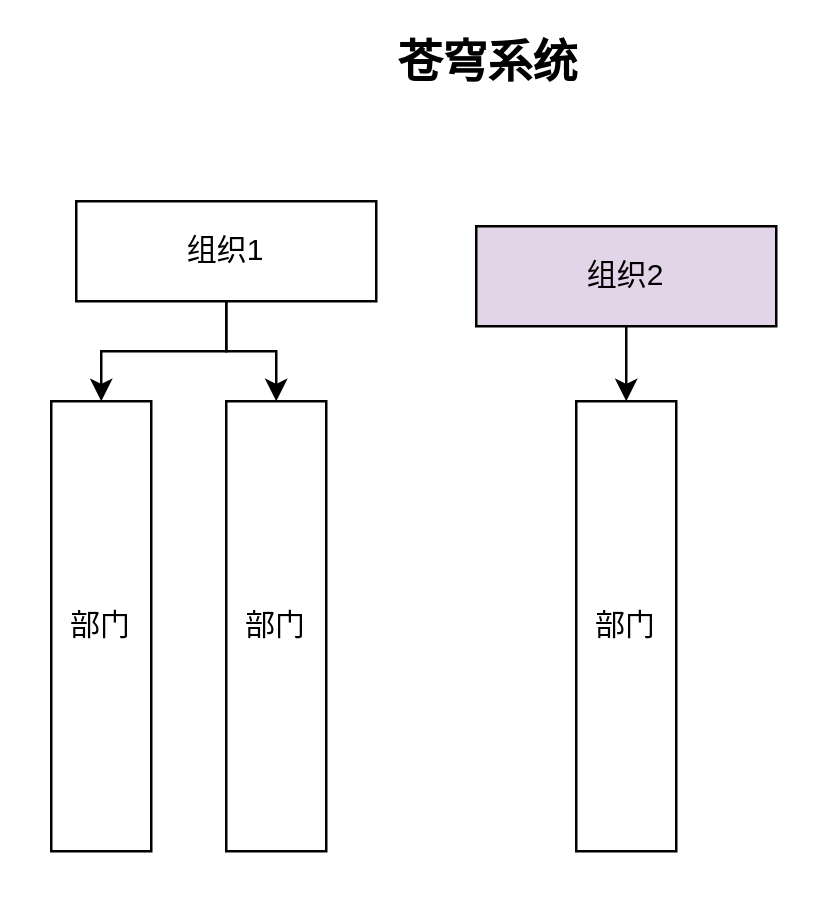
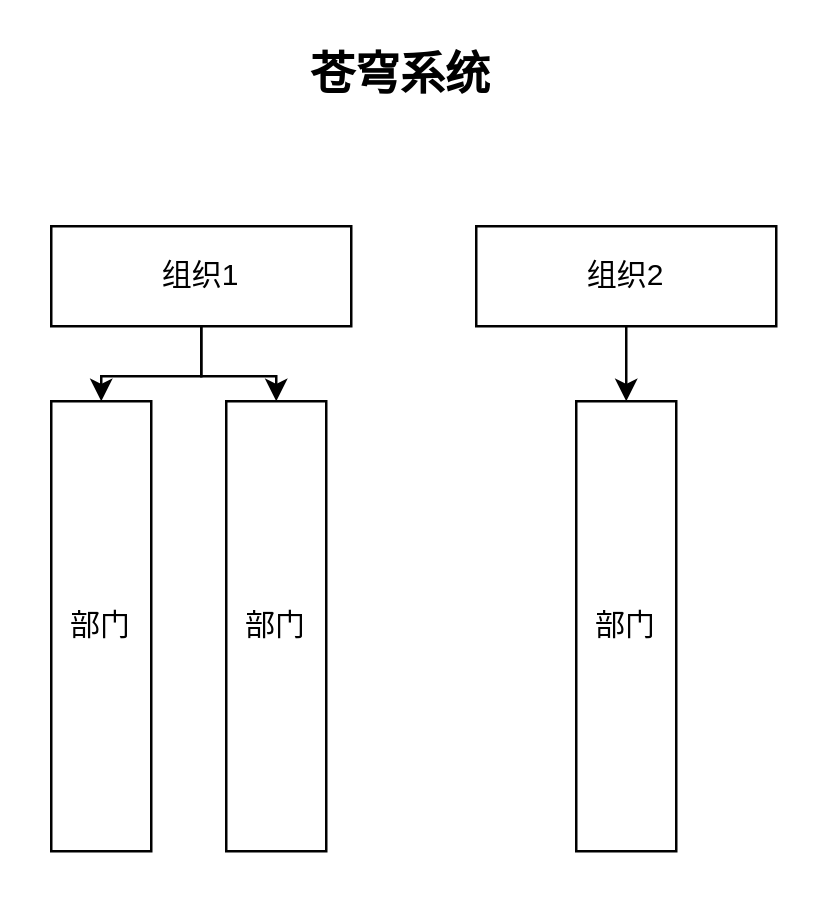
node "苍穹系统": moved (489, 64) -> (401, 76)
node "组织1": moved (226, 251) -> (201, 276)
node "组织2": fillcolor #e1d5e7 -> #ffffff
